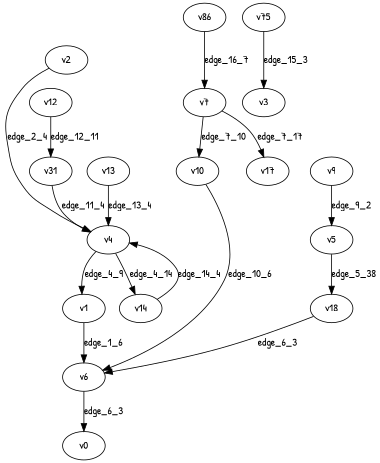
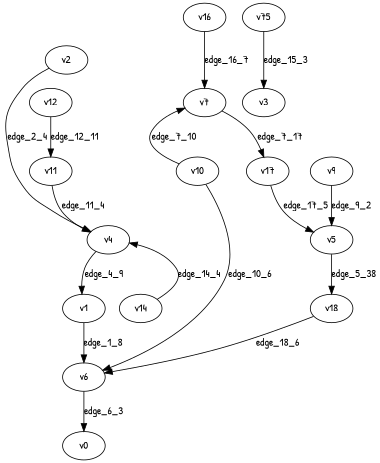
node "v86": label "v86" -> "v16"
edge "v7" -> "v10": reversed
node "v31": label "v31" -> "v11"
node "v13": removed
edge "v17" -> "v5": added, label "edge_17_5"
edge "v4" -> "v14": removed, label "edge_4_14"
edge "v1" -> "v6": label "edge_1_6" -> "edge_1_8"
edge "v18" -> "v6": label "edge_6_3" -> "edge_18_6"
